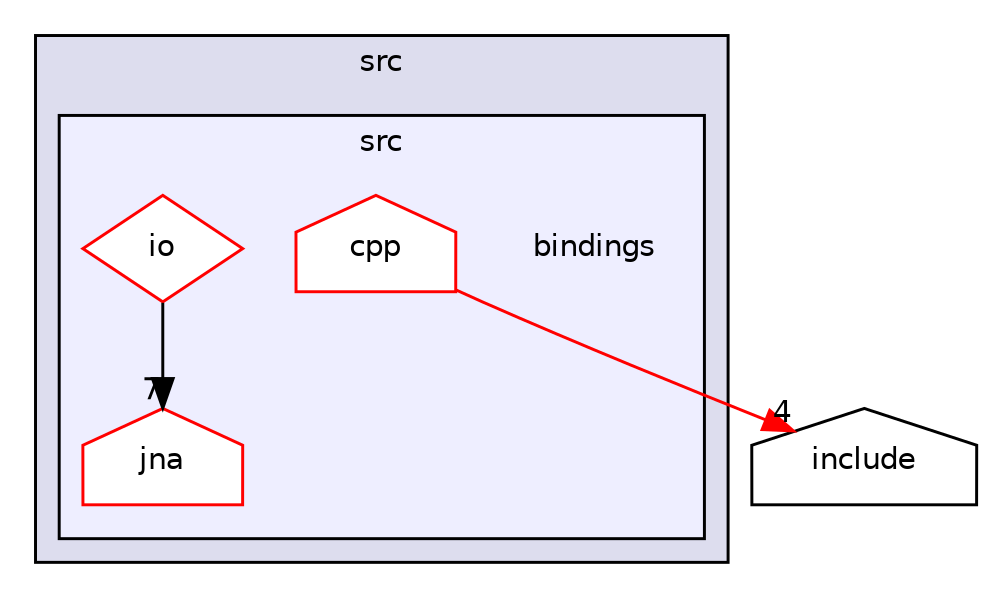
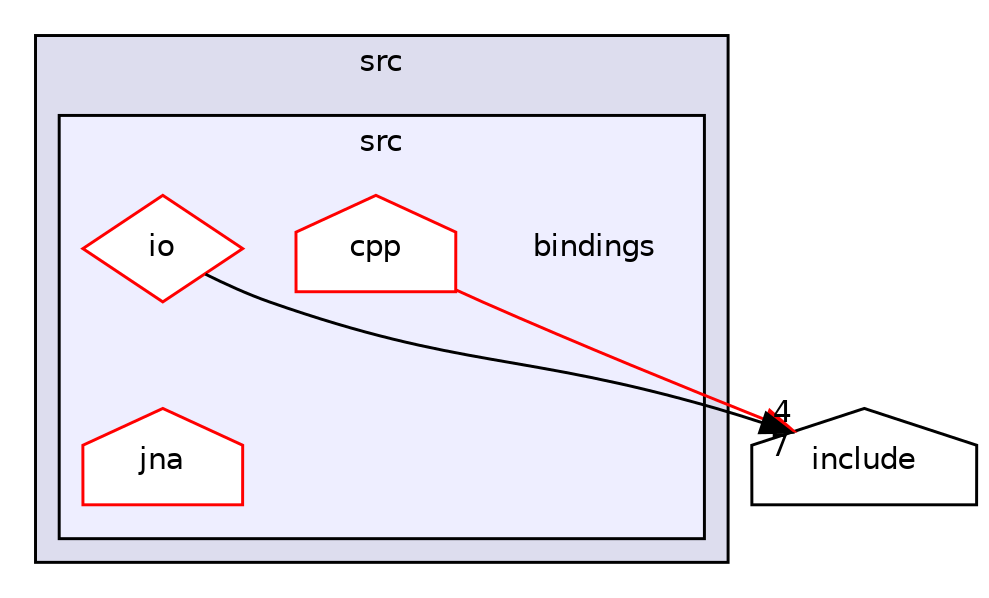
edge "io" -> "jna": now "io" -> "include"
